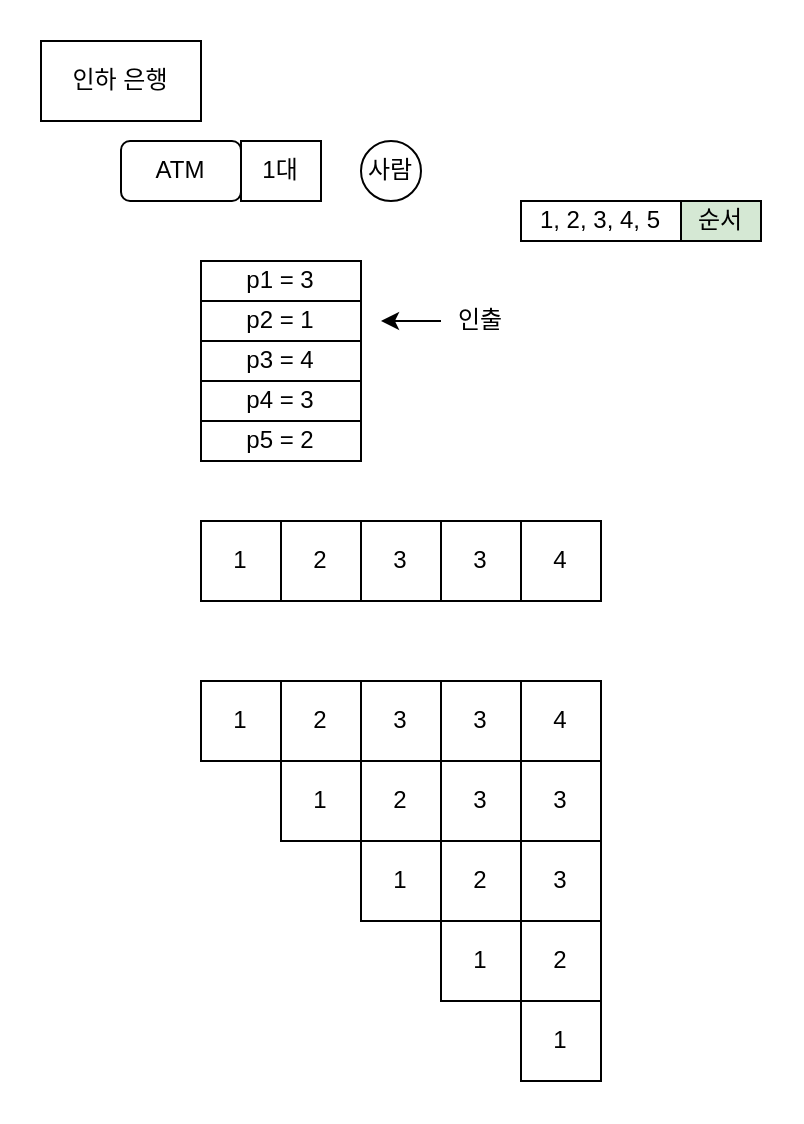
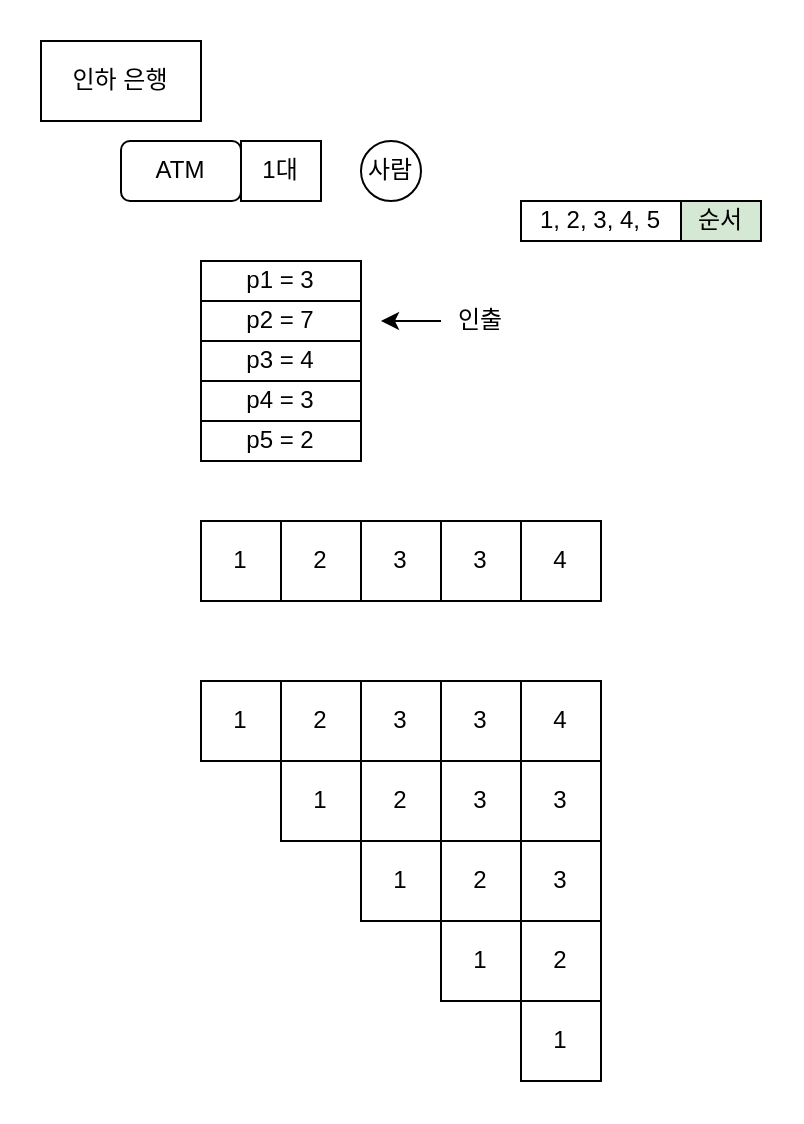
node "p2 = 1": label "p2 = 1" -> "p2 = 7"
